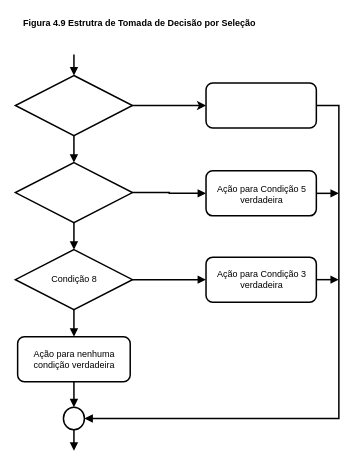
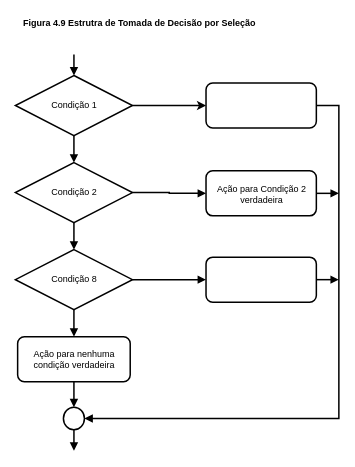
node "Condição 1": added
node "Condição 2": added
node "Ação para Condição 5 verdadeira": label "Ação para Condição 5 verdadeira" -> "Ação para Condição 2 verdadeira"
node "Ação para Condição 3 verdadeira": removed
